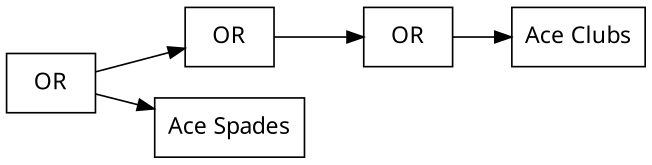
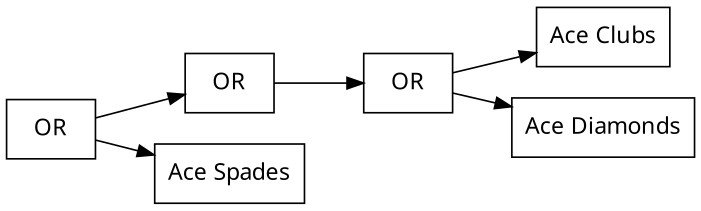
node "Ace Diamonds": added
